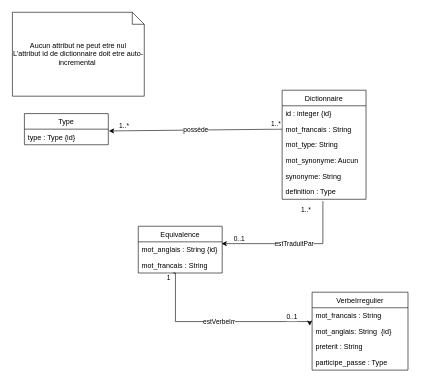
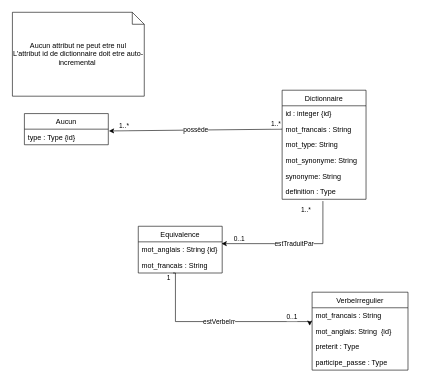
node "Type": label "Type" -> "Aucun"
node "mot_synonyme: Aucun": label "mot_synonyme: Aucun" -> "mot_synonyme: String"
node "preterit : String": label "preterit : String" -> "preterit : Type"
